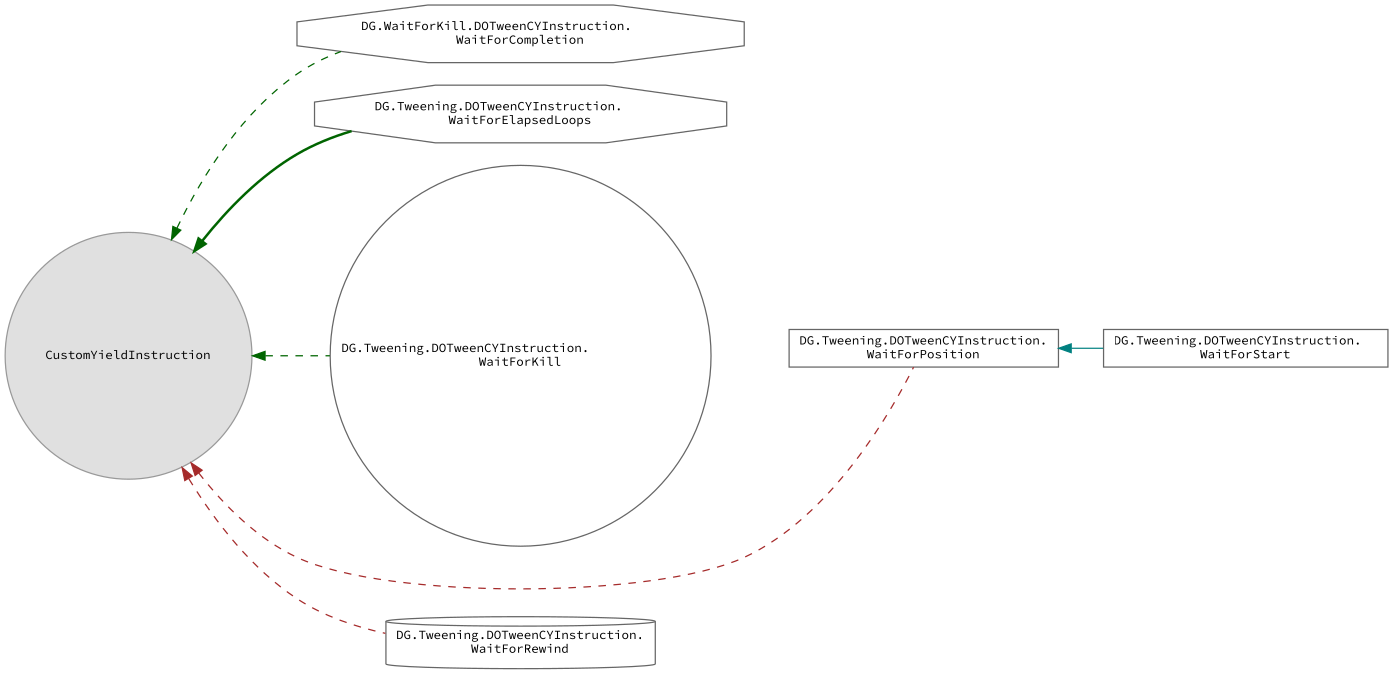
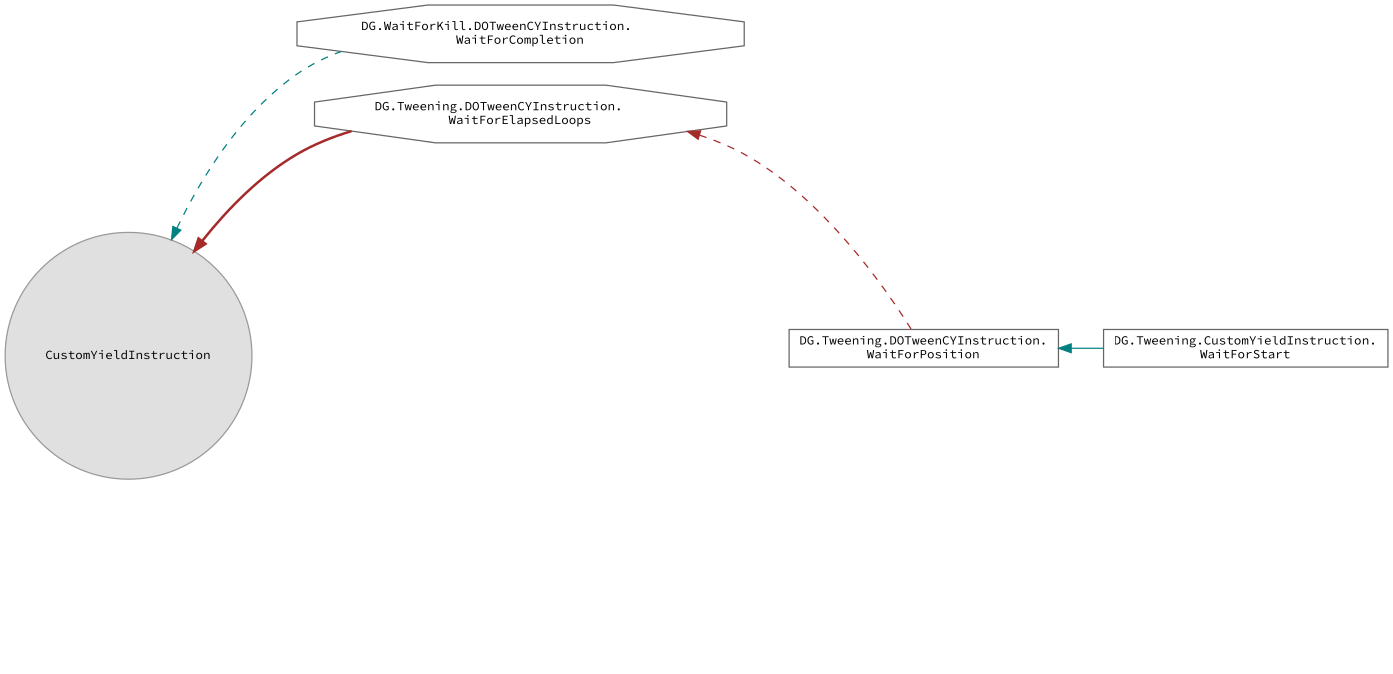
edge "DG.WaitForKill.DOTweenCYInstruction. WaitForCompletion" -> "CustomYieldInstruction": color darkgreen -> teal
edge "DG.Tweening.DOTweenCYInstruction. WaitForElapsedLoops" -> "CustomYieldInstruction": color darkgreen -> brown
node "DG.Tweening.DOTweenCYInstruction. WaitForStart": label "DG.Tweening.DOTweenCYInstruction. WaitForStart" -> "DG.Tweening.CustomYieldInstruction. WaitForStart"
node "DG.Tweening.DOTweenCYInstruction. WaitForKill": removed
edge "DG.Tweening.DOTweenCYInstruction. WaitForPosition" -> "CustomYieldInstruction": now "DG.Tweening.DOTweenCYInstruction. WaitForPosition" -> "DG.Tweening.DOTweenCYInstruction. WaitForElapsedLoops"
node "DG.Tweening.DOTweenCYInstruction. WaitForRewind": removed
